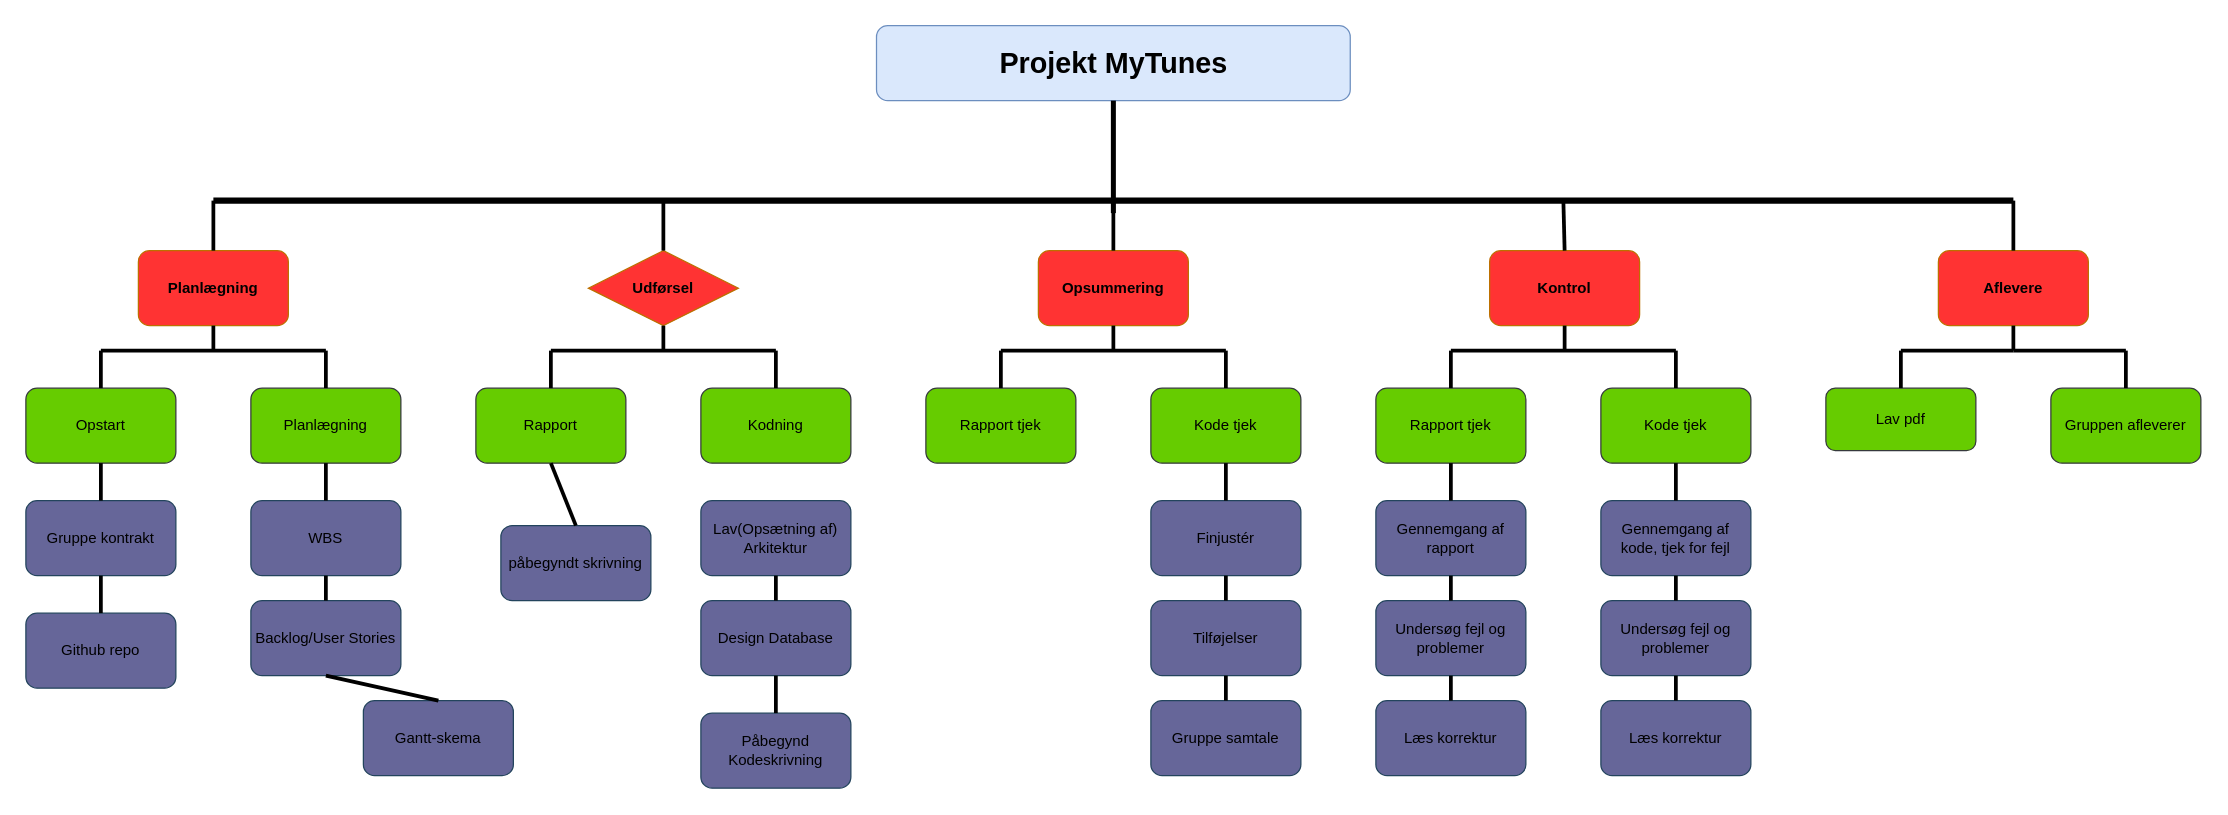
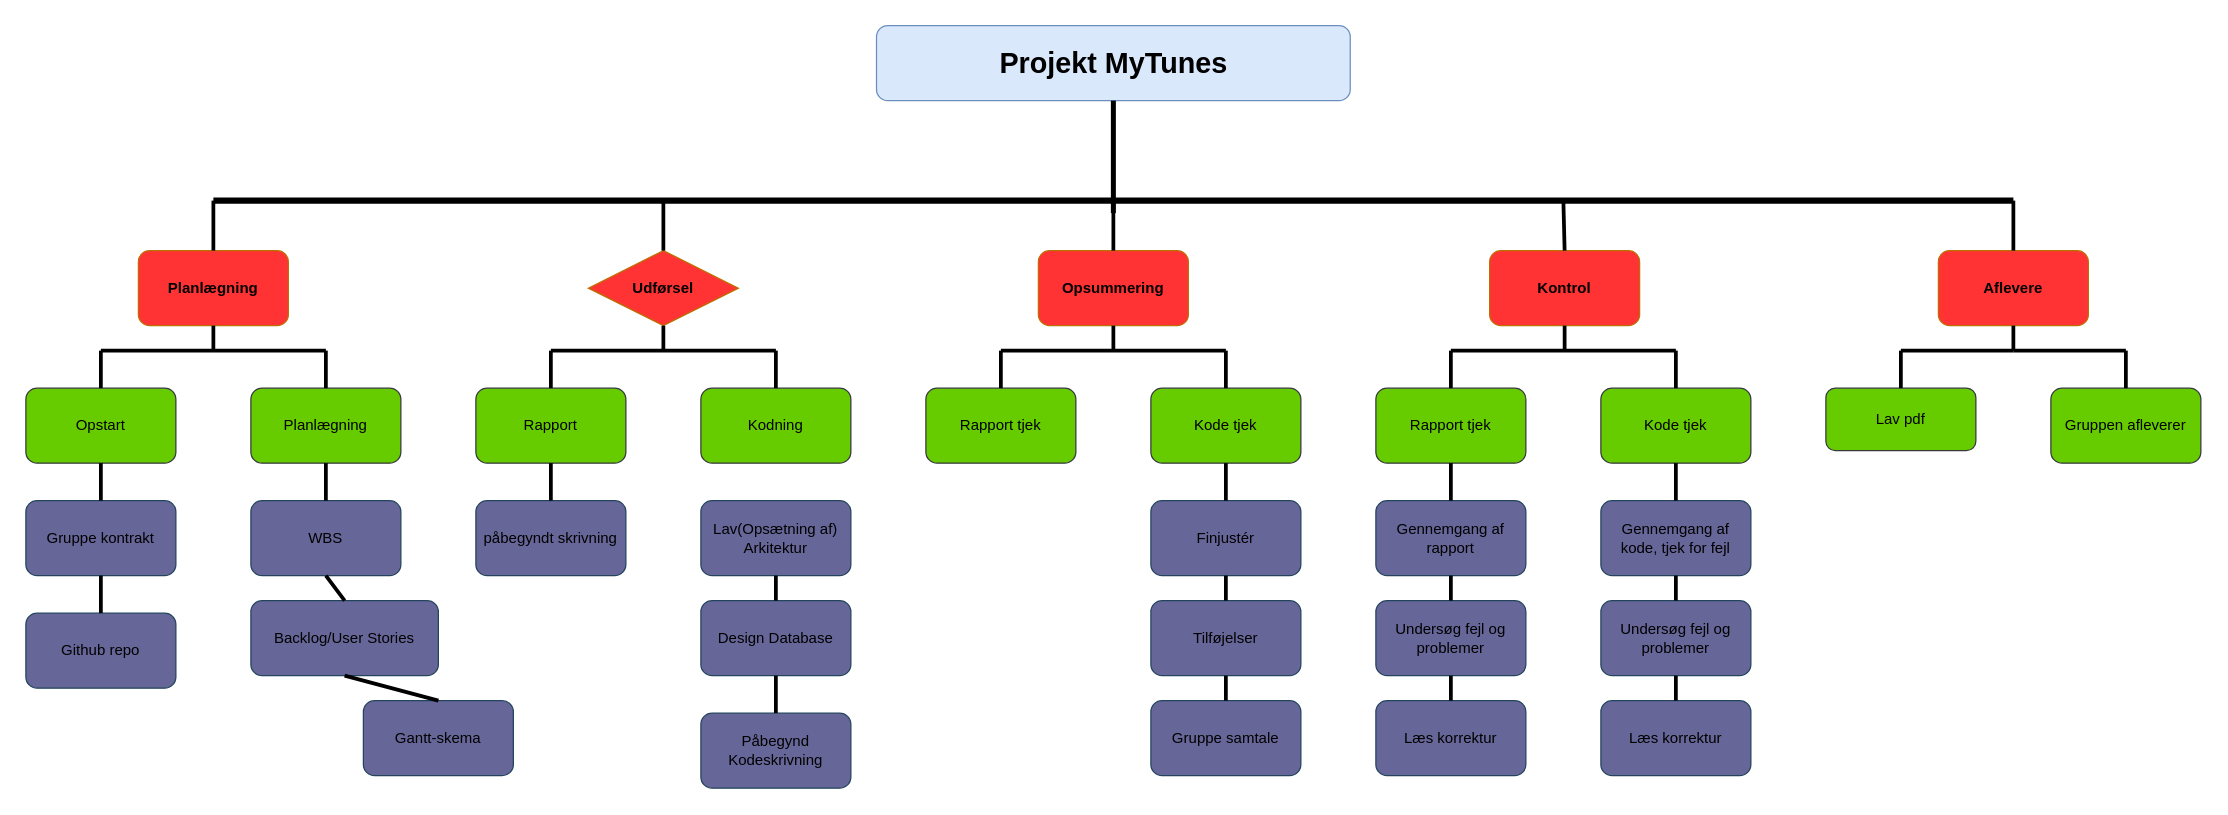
node "påbegyndt skrivning": moved (576, 563) -> (551, 538)
node "Backlog/User Stories": size 150x75 -> 188x75
